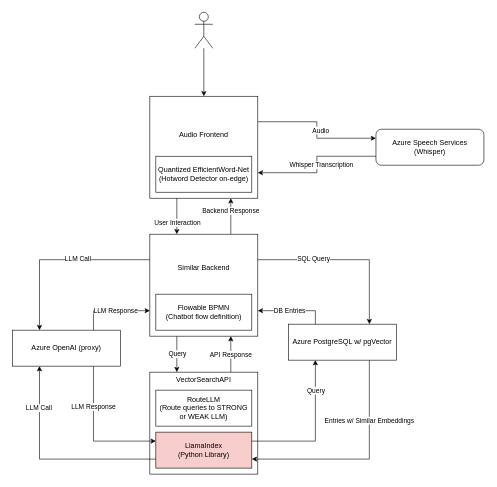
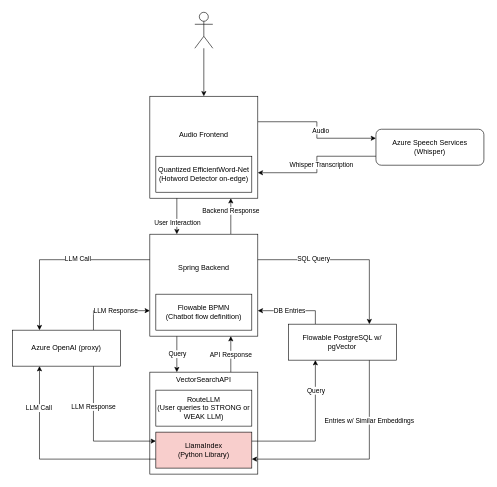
node "Similar Backend": label "Similar Backend" -> "Spring Backend"
node "Azure PostgreSQL w/ pgVector": label "Azure PostgreSQL w/ pgVector" -> "Flowable PostgreSQL w/ pgVector"
node "RouteLLM (Route queries to STRONG or WEAK LLM)": label "RouteLLM (Route queries to STRONG or WEAK LLM)" -> "RouteLLM (User queries to STRONG or WEAK LLM)"
